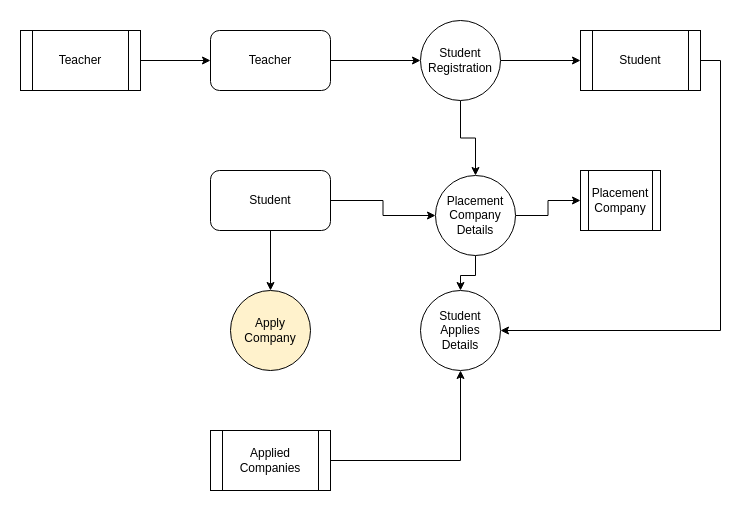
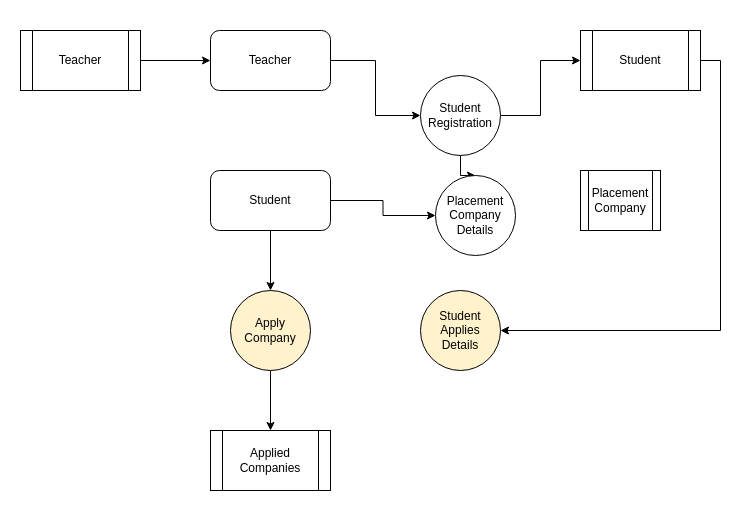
node "Student Registration": moved (461, 61) -> (461, 116)
edge "Placement Company Details" -> "Placement Company": removed
edge "Placement Company Details" -> "Student Applies Details": removed
node "Student Applies Details": fillcolor #ffffff -> #fff2cc
edge "Apply Company" -> "Applied Companies": added
edge "Applied Companies" -> "Student Applies Details": removed
